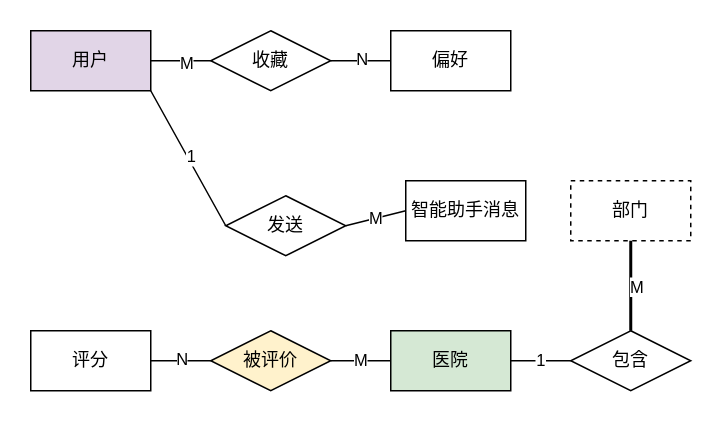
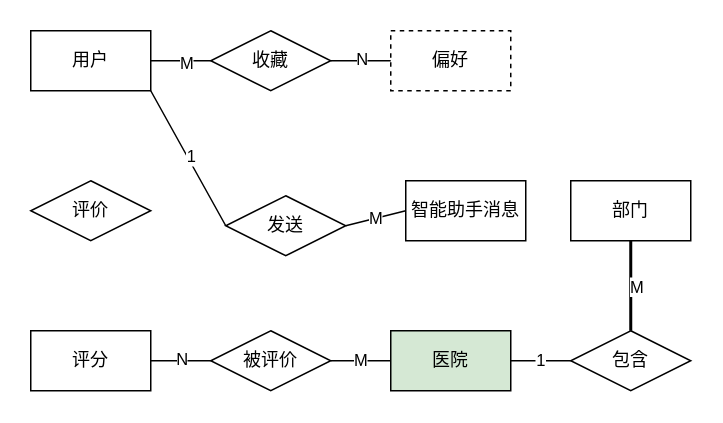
node "用户": fillcolor #e1d5e7 -> #ffffff
node "偏好": style solid -> dashed
node "评价": added
node "部门": style dashed -> solid
node "被评价": fillcolor #fff2cc -> #ffffff
